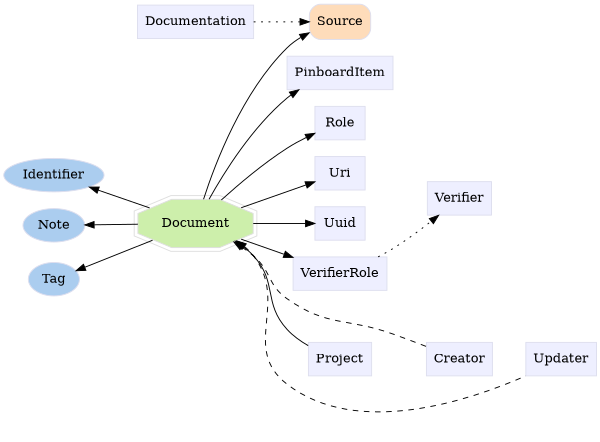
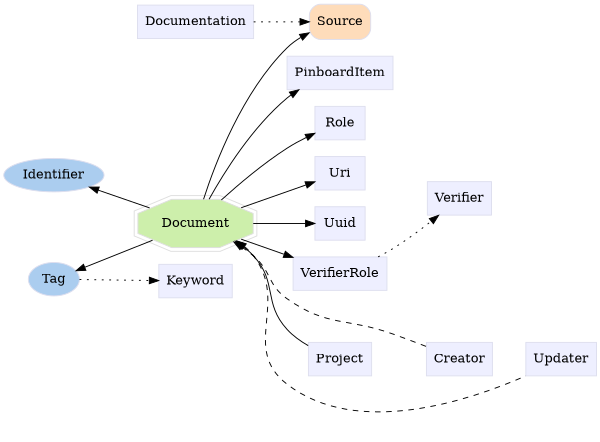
node "Note": removed
node "Keyword": added
